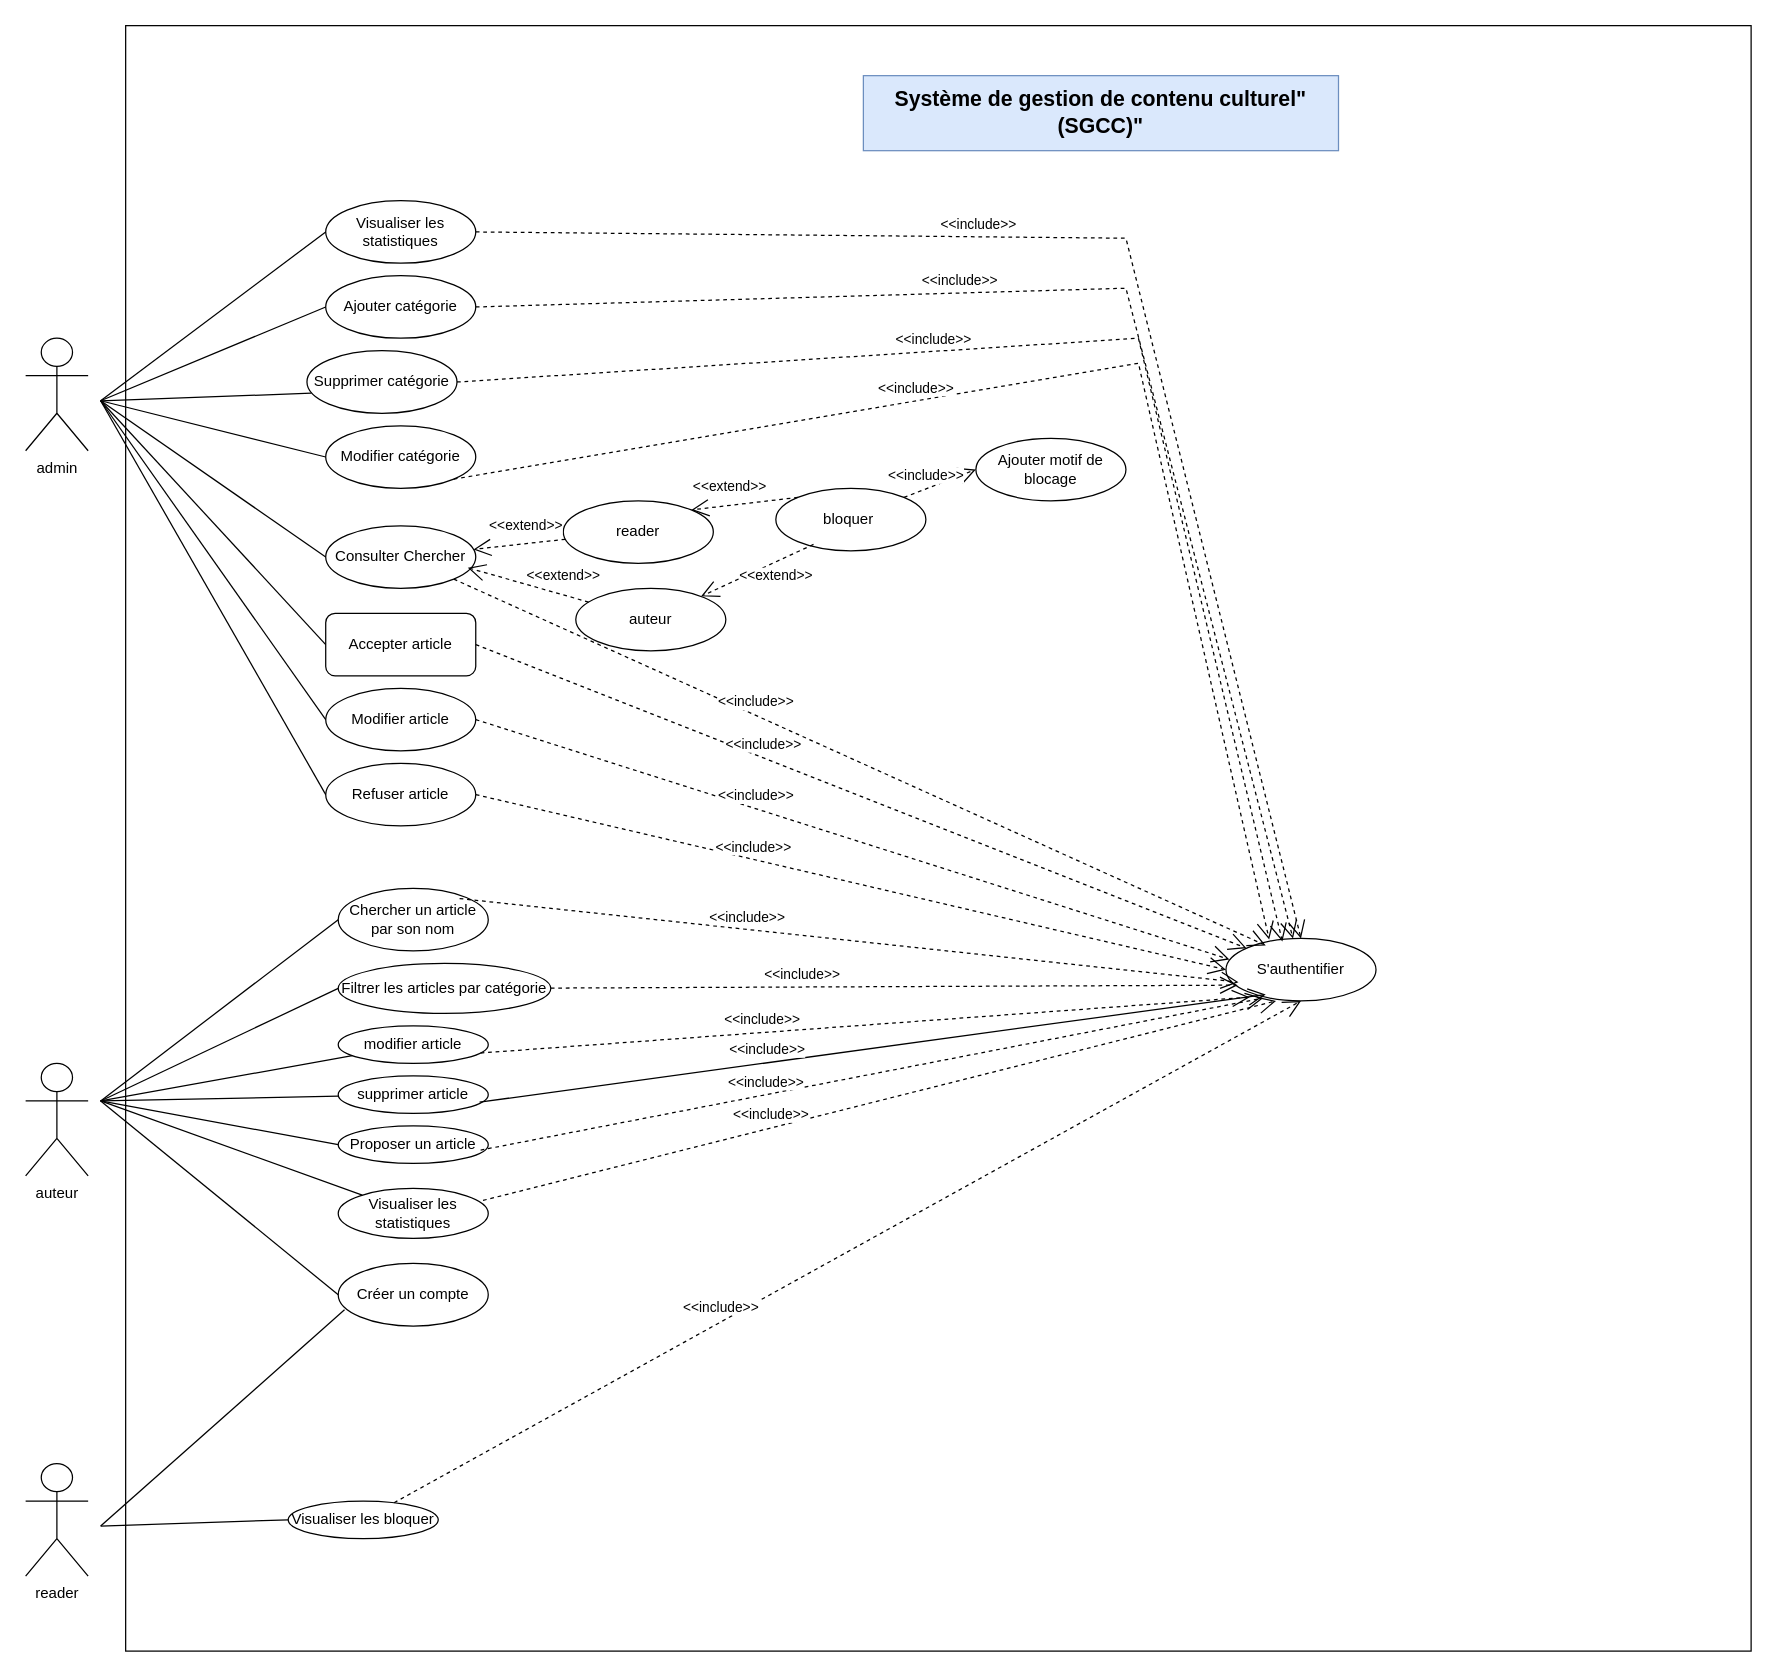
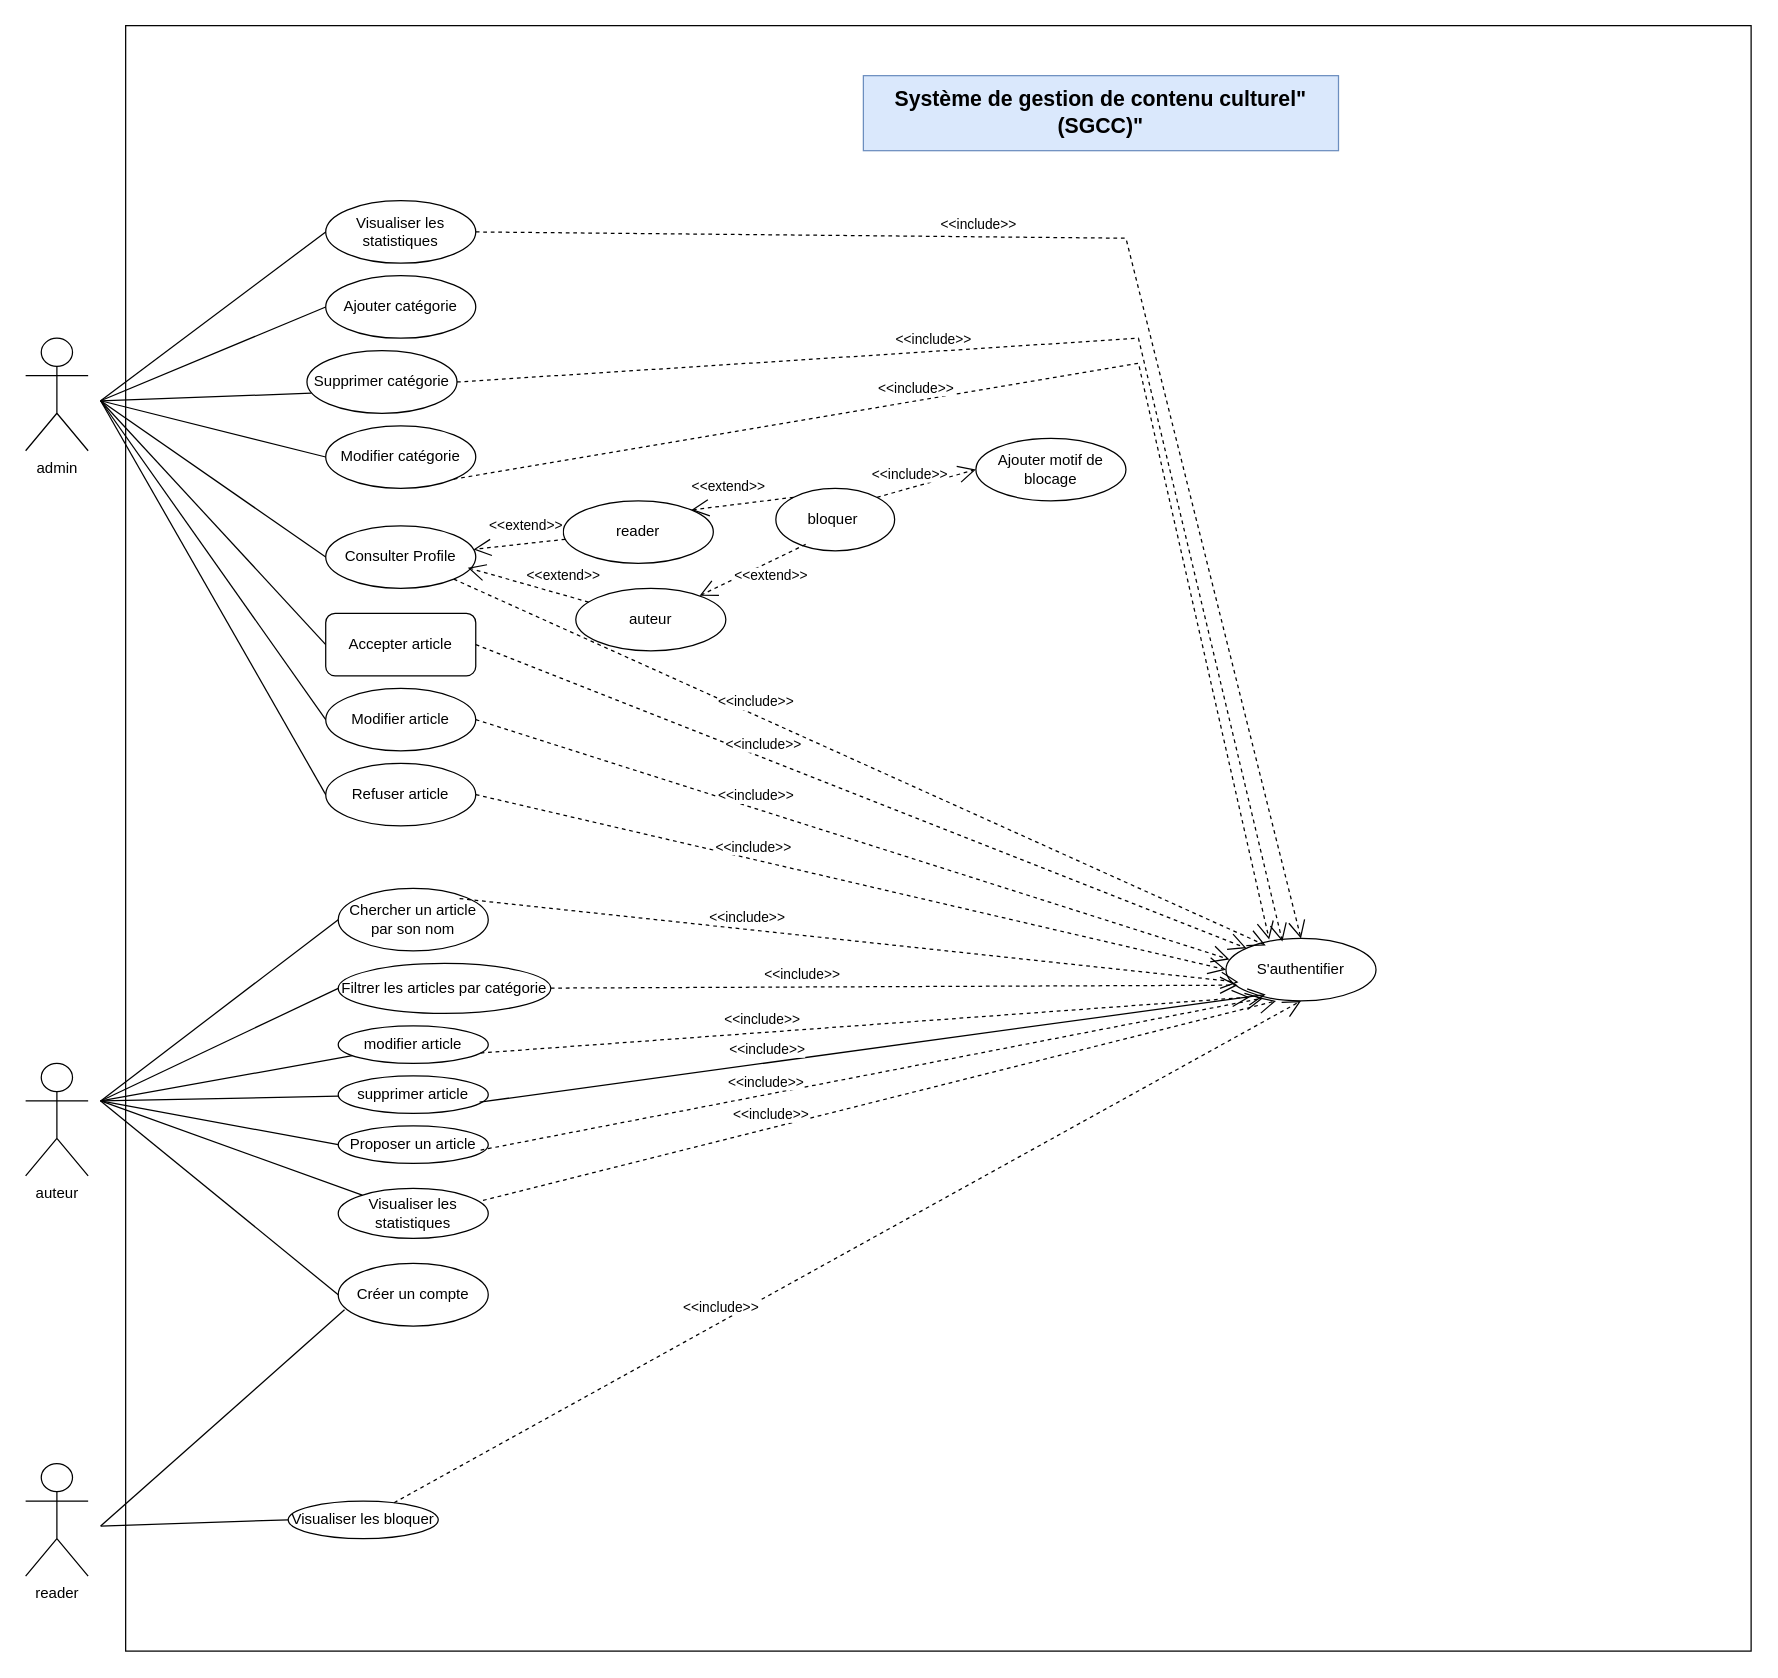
edge "Ajouter catégorie" -> "S'authentifier": removed, label "<<include>>"
node "bloquer": size 150x63 -> 119x63
node "Consulter Chercher": label "Consulter Chercher" -> "Consulter Profile"
